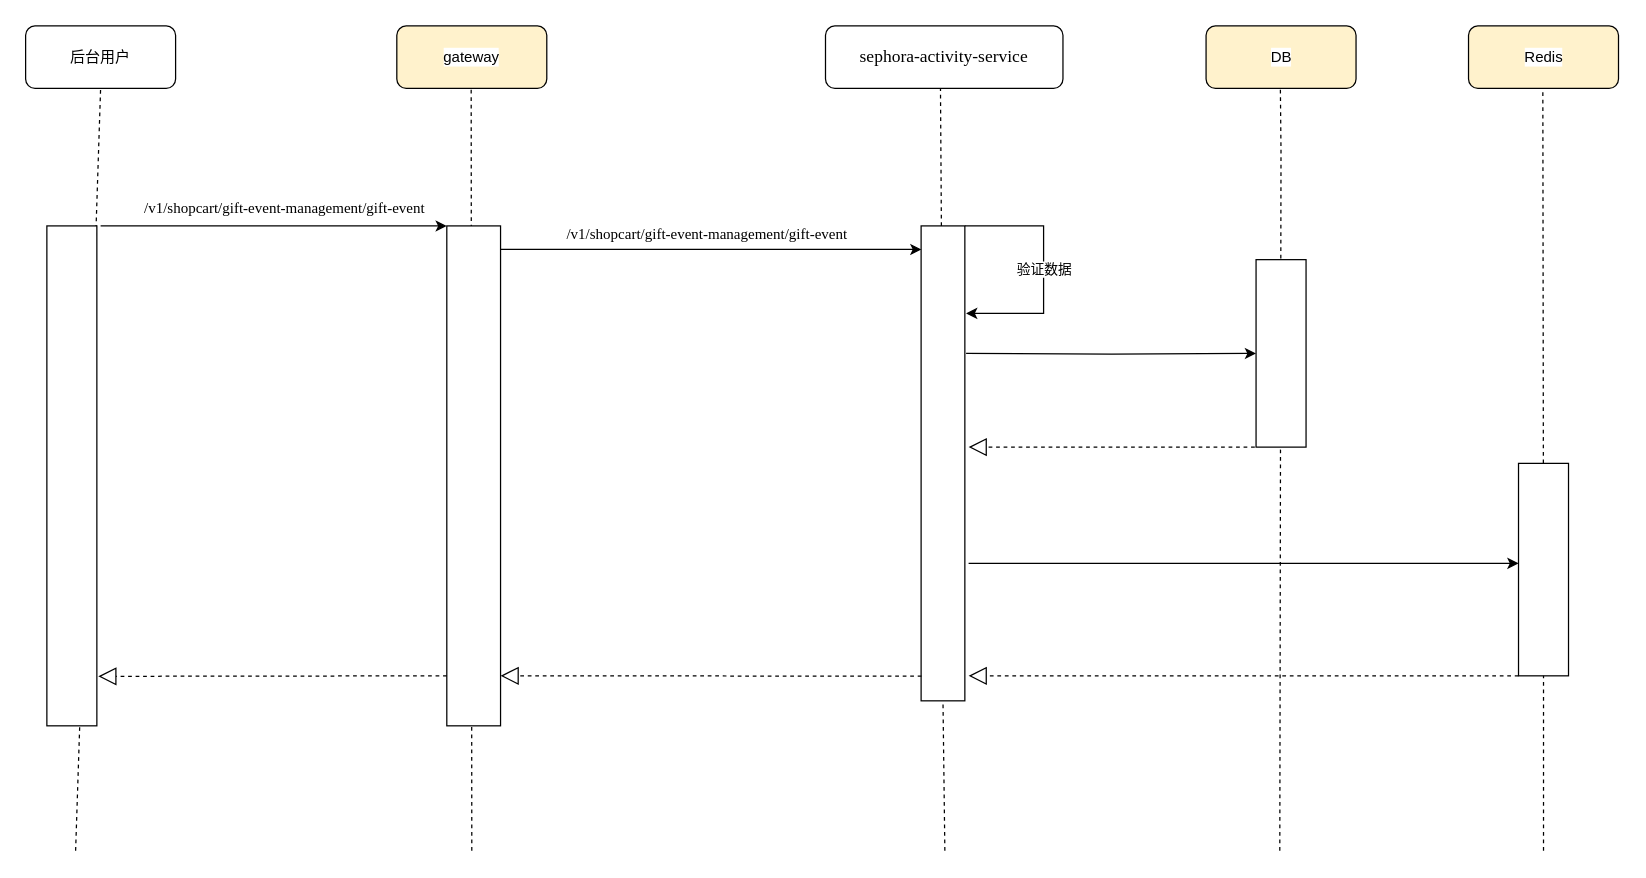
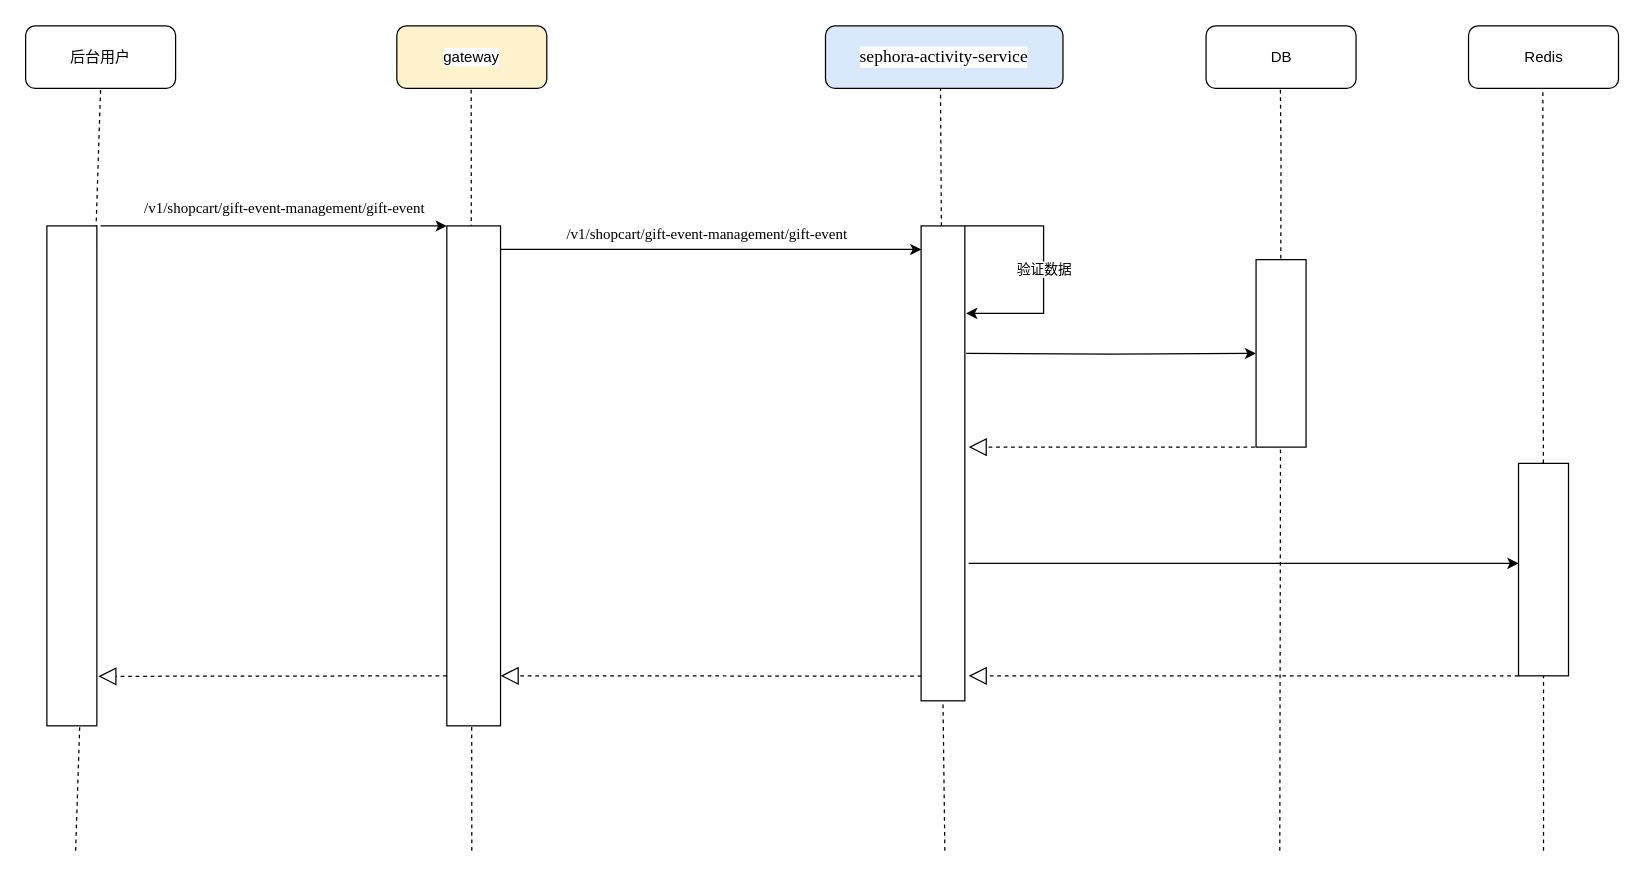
node "sephora-activity-service": fillcolor #ffffff -> #dae8fc
node "DB": fillcolor #fff2cc -> #ffffff
node "Redis": fillcolor #fff2cc -> #ffffff
